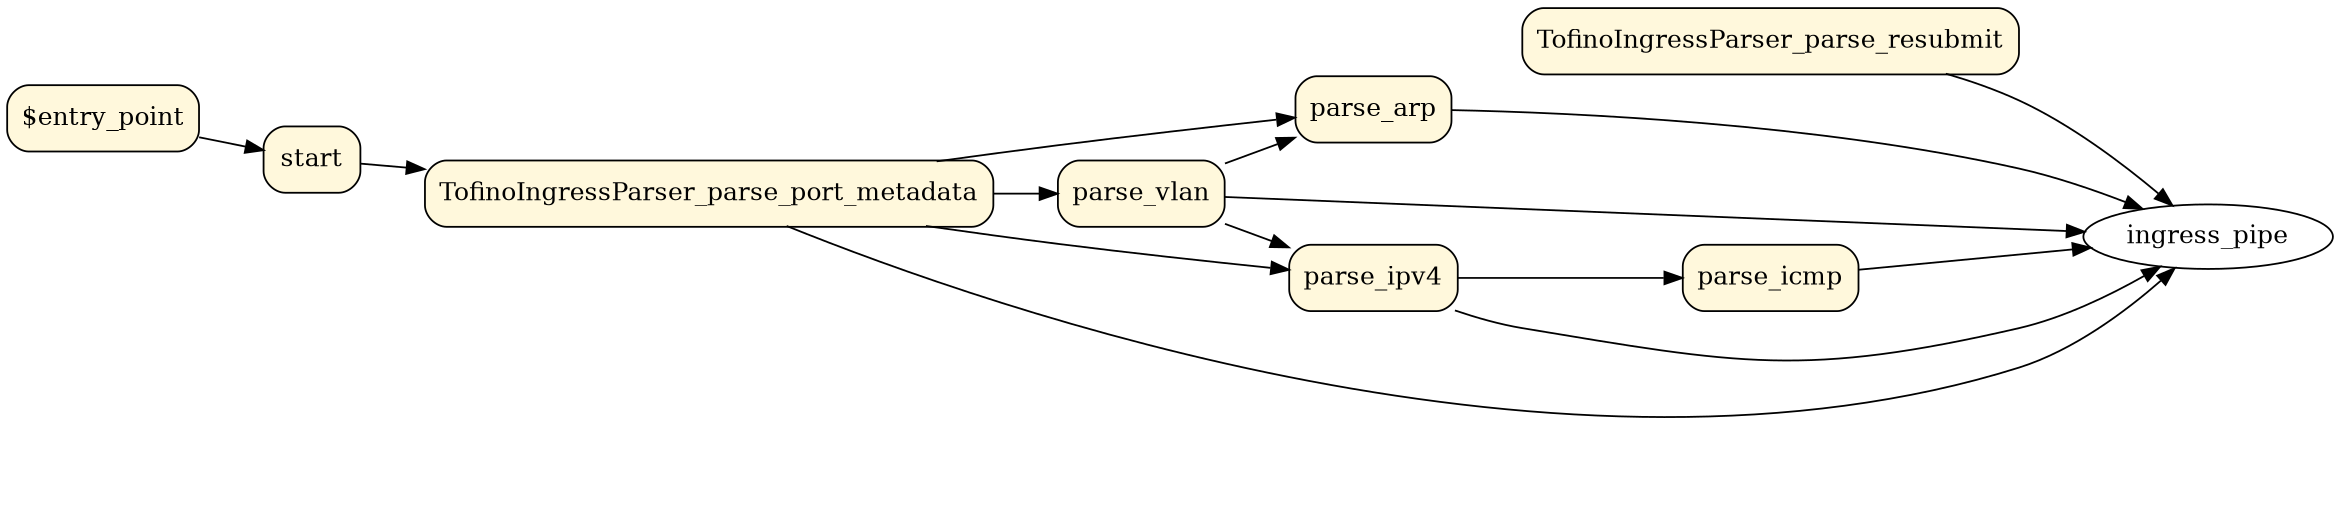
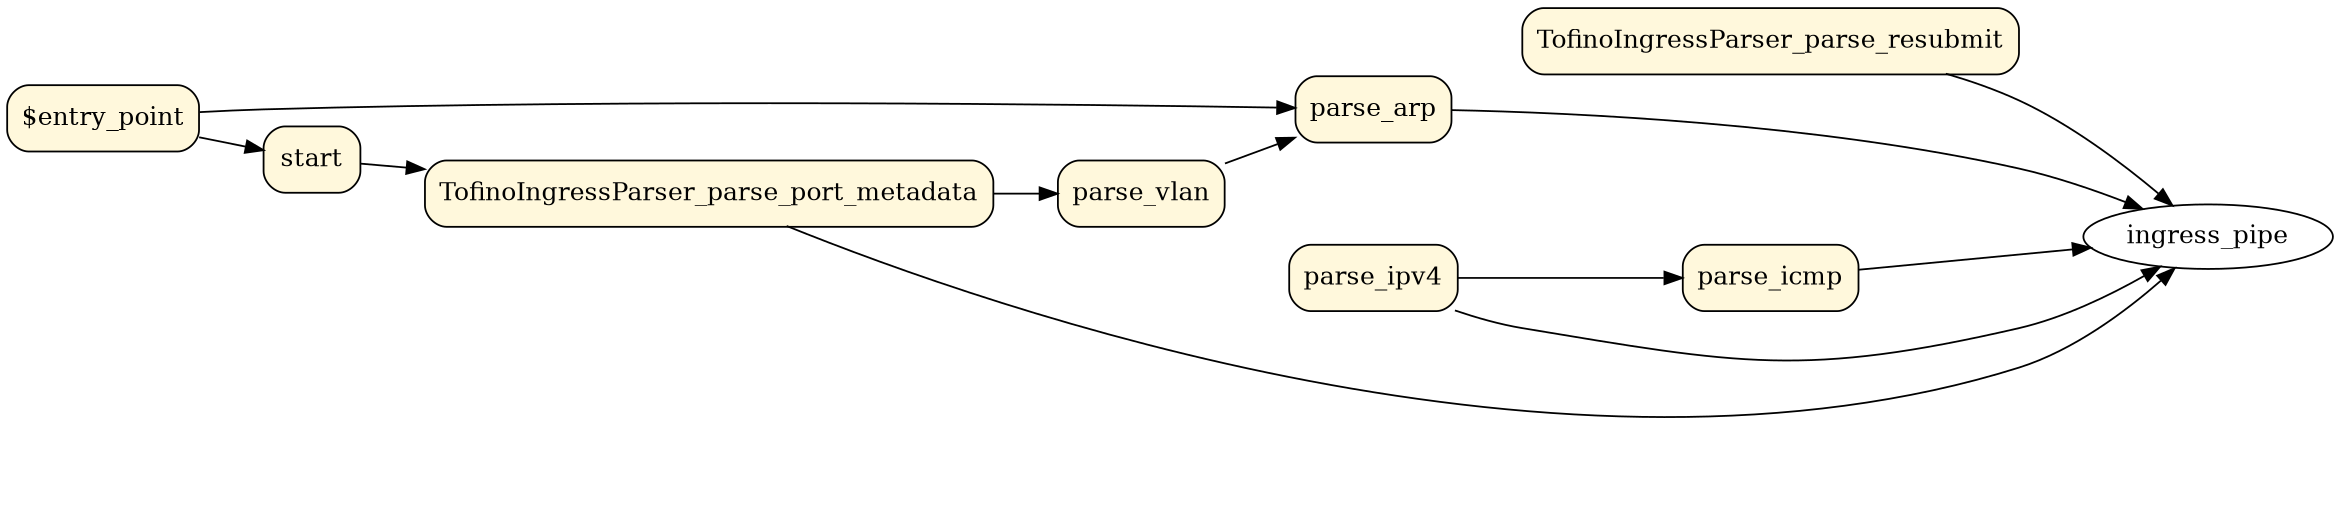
edge "TofinoIngressParser_parse_port_metadata" -> "parse_arp": now "$entry_point" -> "parse_arp"
edge "parse_vlan" -> "ingress_pipe": removed
edge "parse_vlan" -> "parse_ipv4": removed
edge "TofinoIngressParser_parse_port_metadata" -> "parse_ipv4": removed
